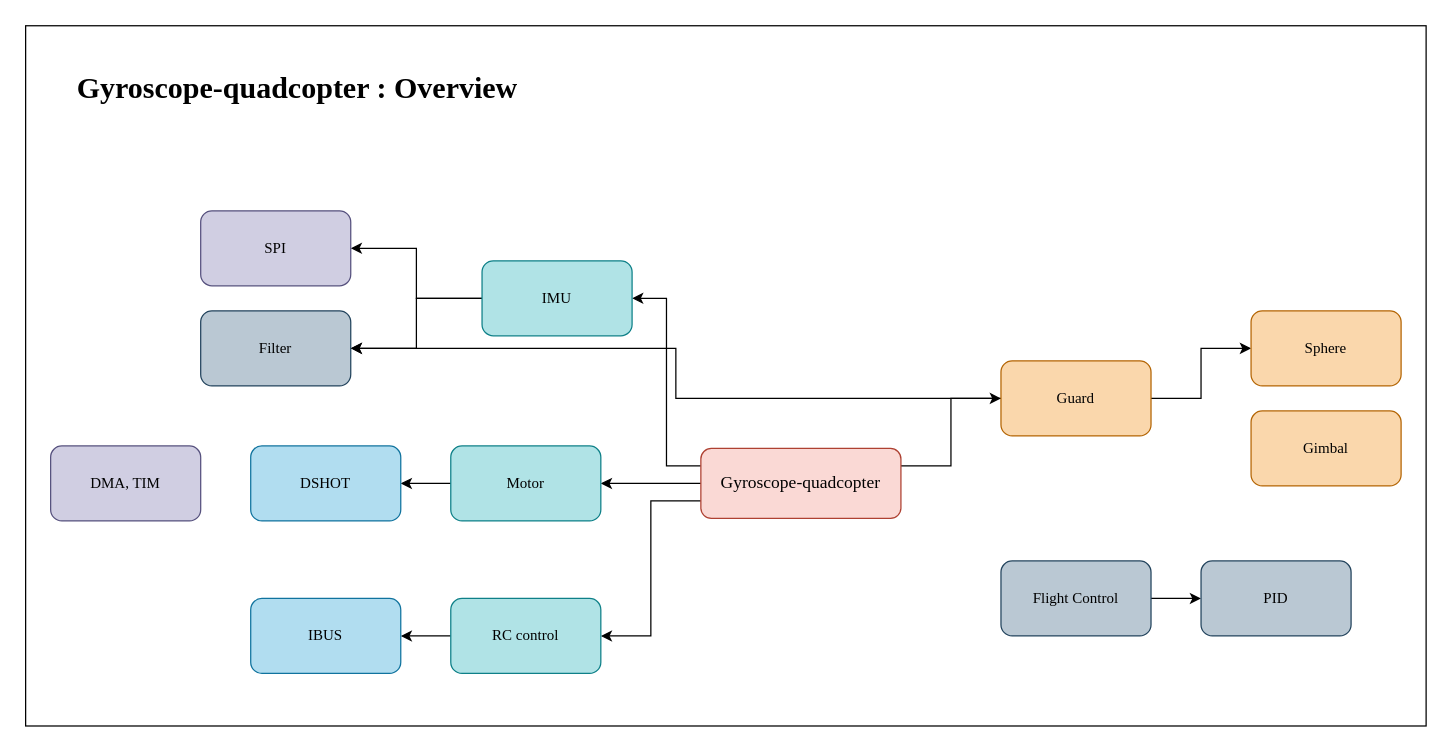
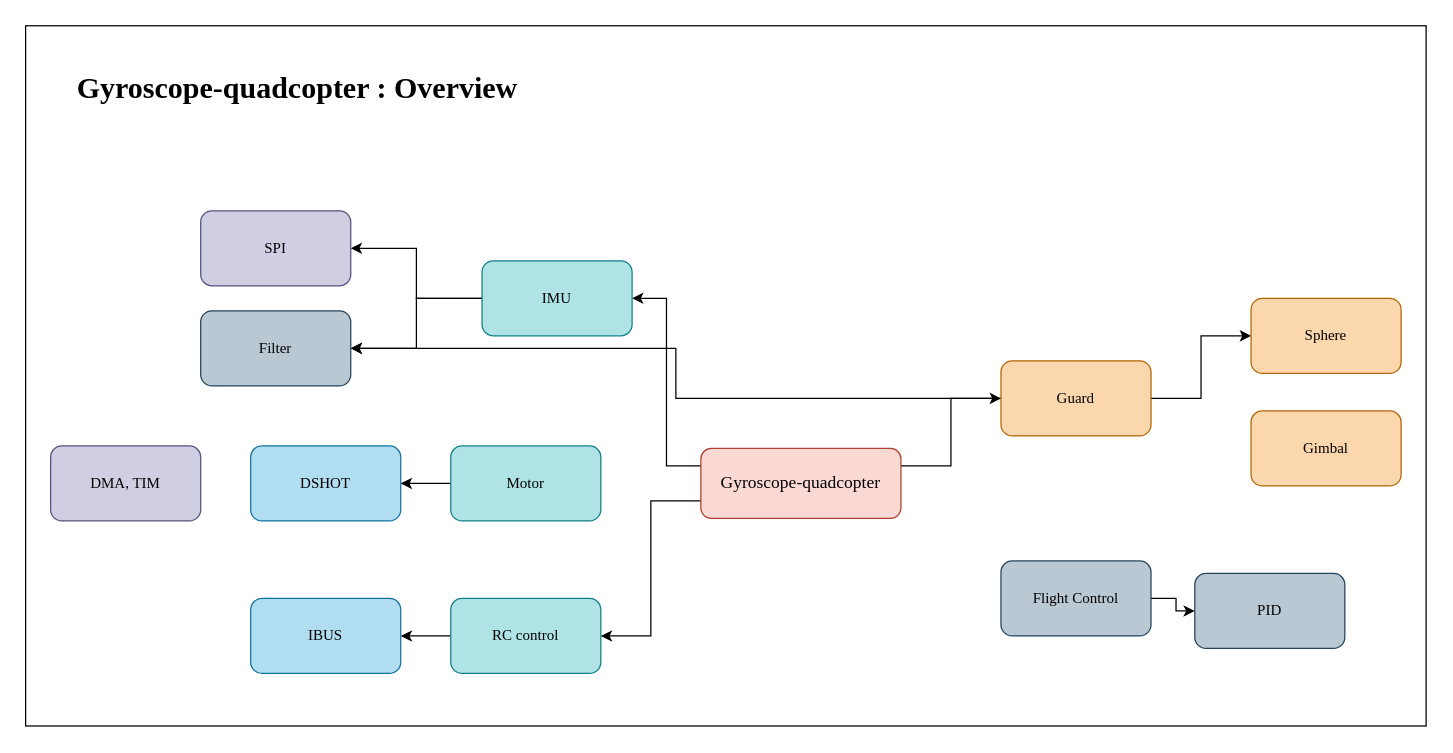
node "Sphere": moved (1326, 348) -> (1326, 336)
edge "Gyroscope-quadcopter" -> "Motor": removed
node "PID": moved (1276, 598) -> (1269, 611)
